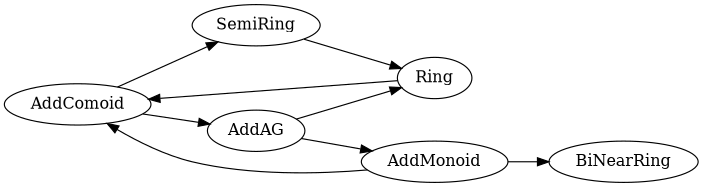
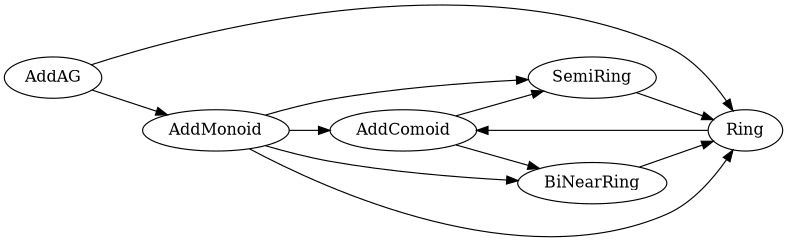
edge "AddMonoid" -> "SemiRing": added
edge "AddComoid" -> "AddAG": now "AddComoid" -> "BiNearRing"
edge "BiNearRing" -> "Ring": added
edge "AddMonoid" -> "Ring": added
